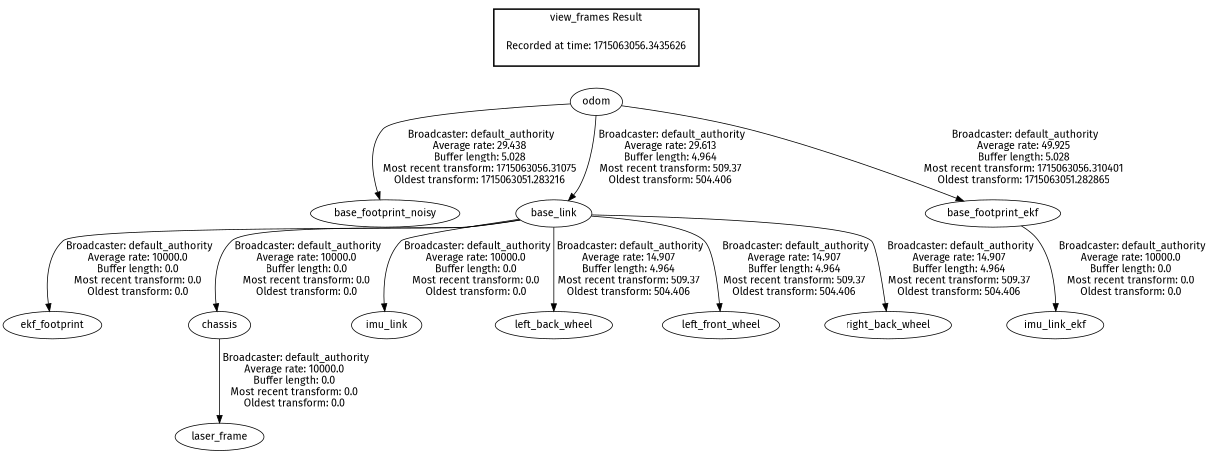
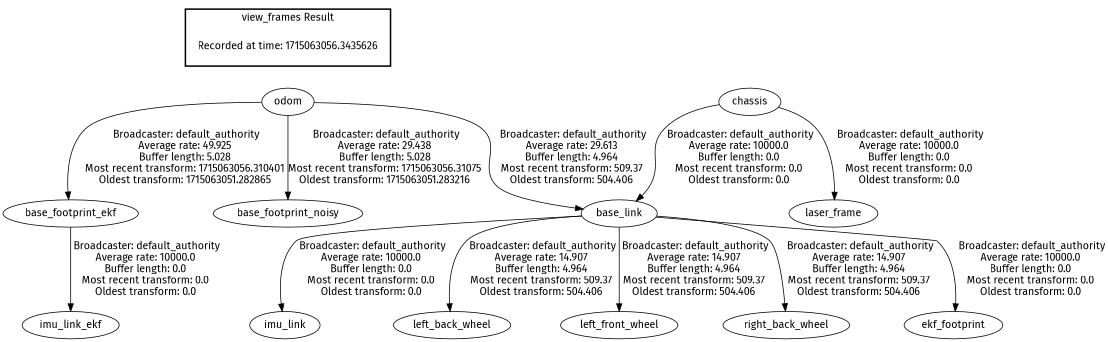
edge "base_link" -> "chassis": reversed
